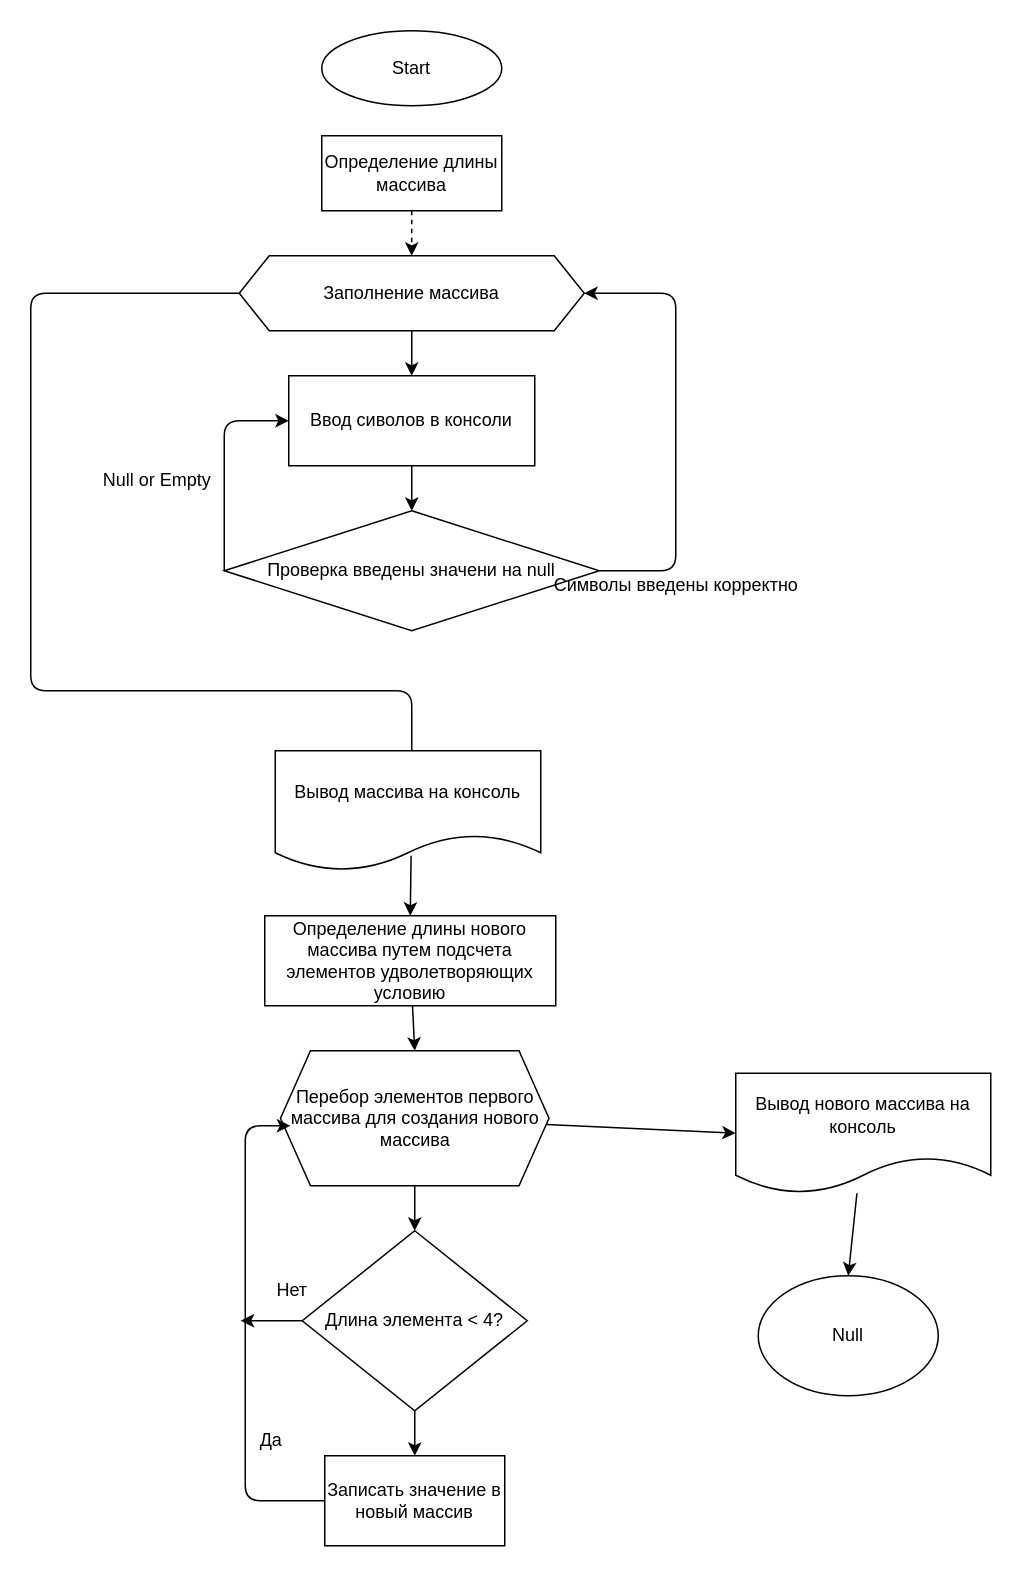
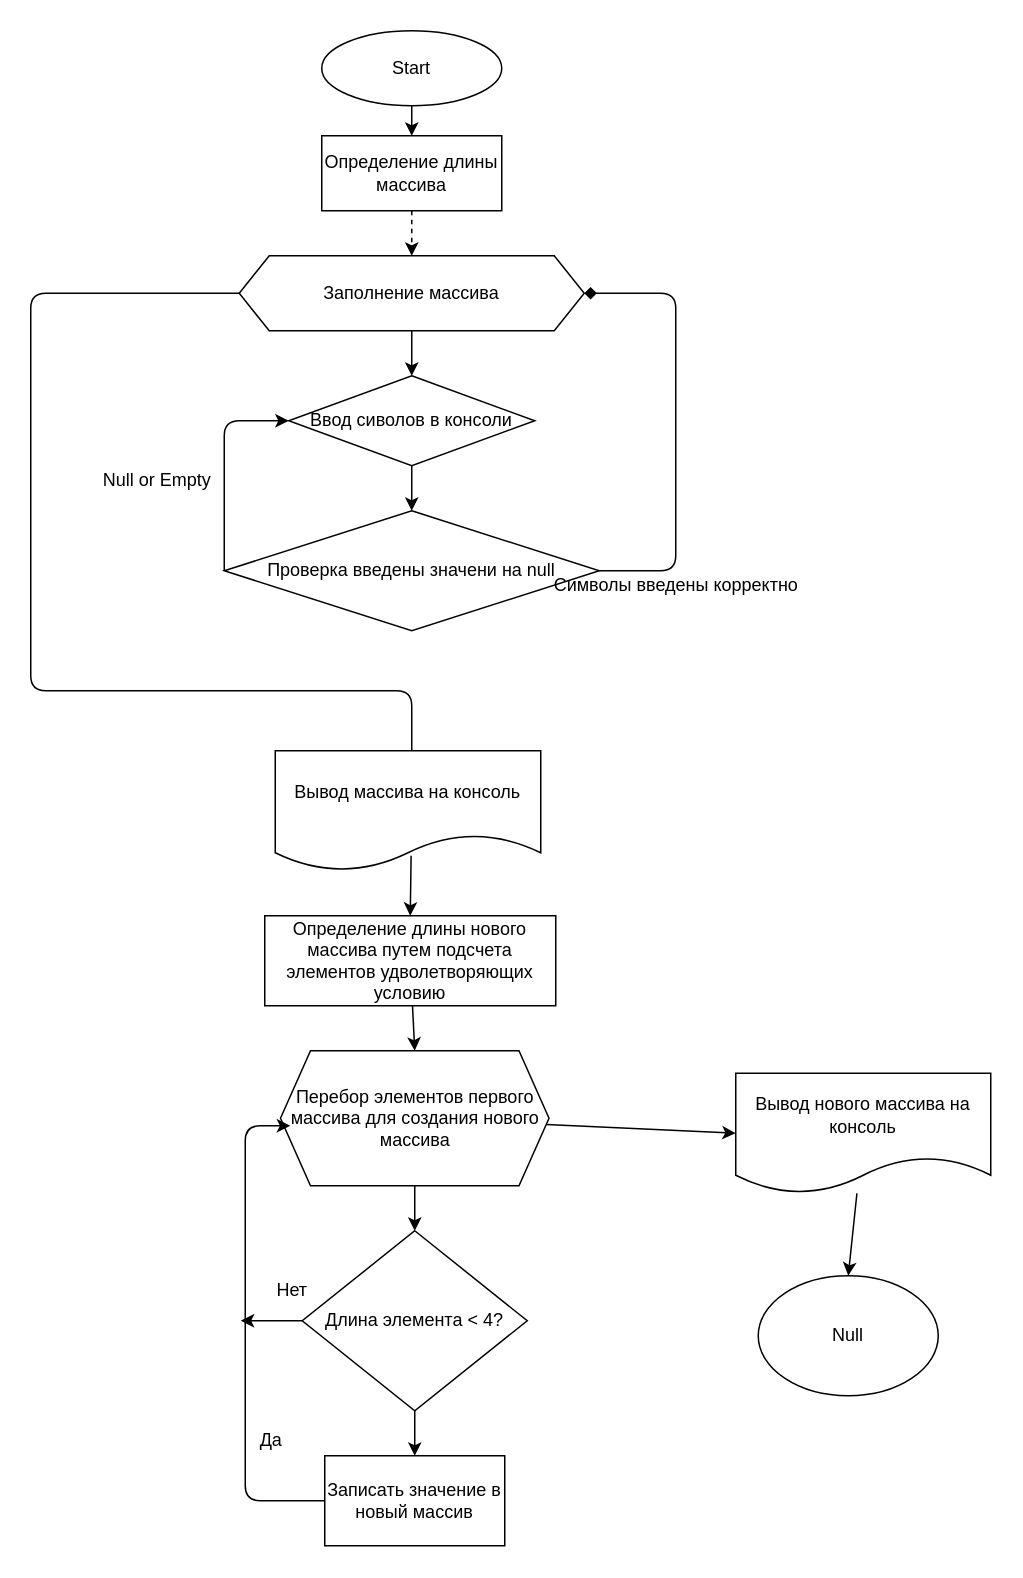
edge "Start" -> "Определение длины массива": added
edge "Проверка введены значени на null" -> "Заполнение массива": arrowhead classic -> diamond
node "Ввод сиволов в консоли": shape rectangle -> diamond
